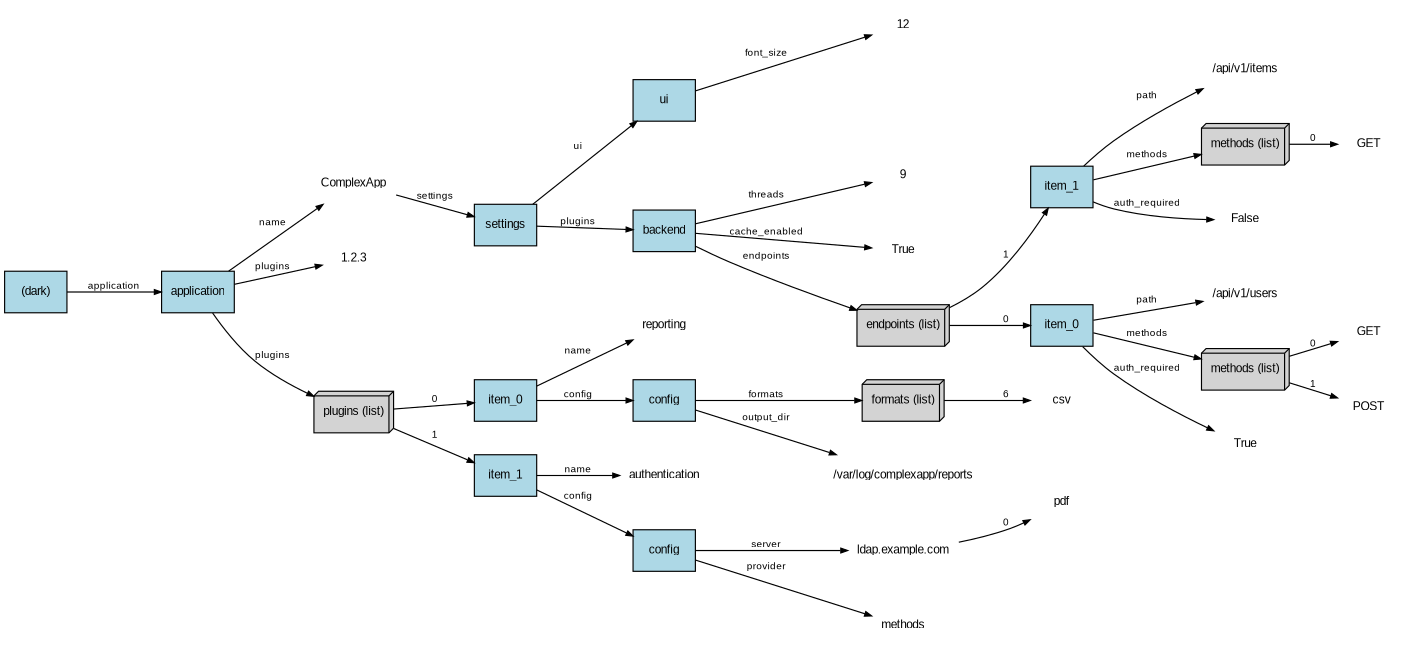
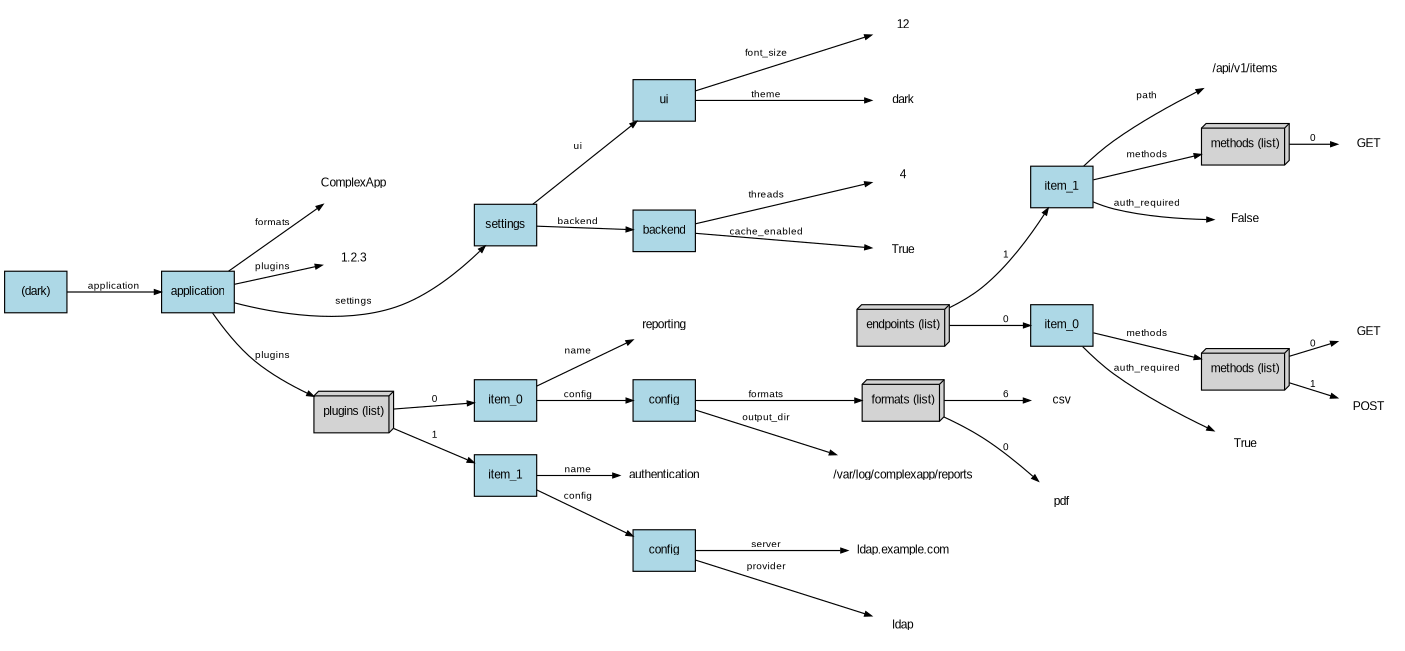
node "dark": added
node "9": label "9" -> "4"
edge "ComplexApp" -> "settings": now "application" -> "settings"
edge "settings" -> "backend": label "plugins" -> "backend"
edge "application" -> "ComplexApp": label "name" -> "formats"
edge "backend" -> "endpoints (list)": removed, label "endpoints"
node "/api/v1/users": removed
edge "ldap.example.com" -> "pdf": now "formats (list)" -> "pdf"
node "methods": label "methods" -> "ldap"
